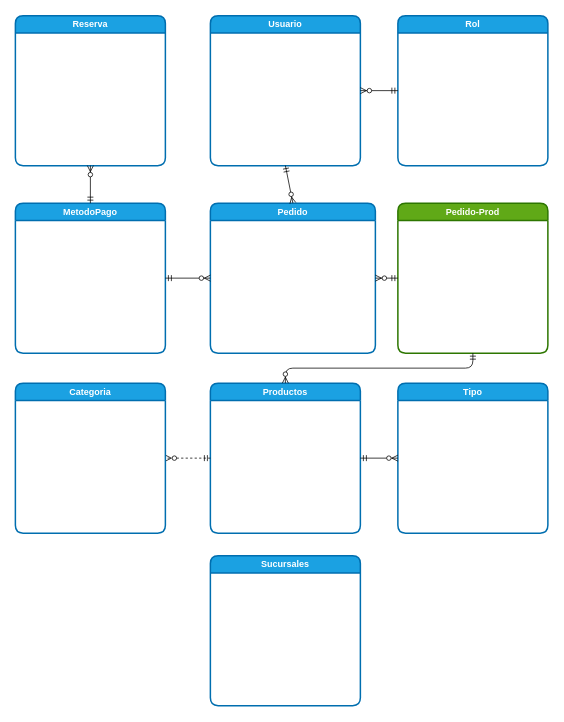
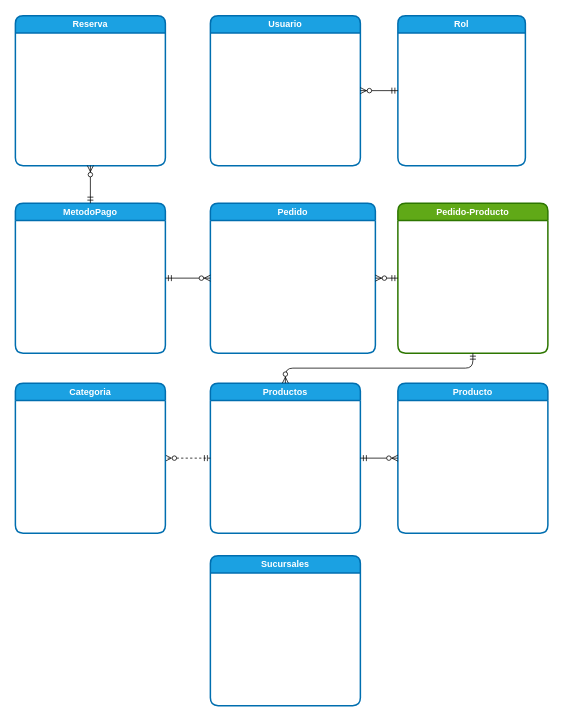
node "Rol": size 150x150 -> 128x150
edge "Usuario" -- "Pedido": removed
node "Pedido-Prod": label "Pedido-Prod" -> "Pedido-Producto"
node "Tipo": label "Tipo" -> "Producto"
